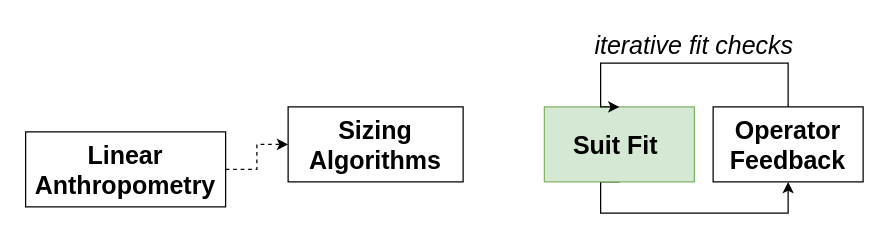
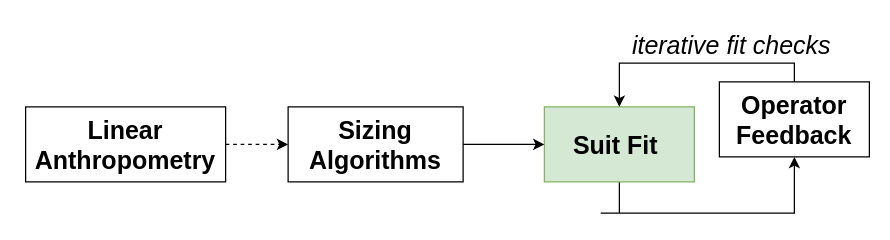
node "iterative fit checks": moved (694, 44) -> (732, 44)
edge "Sizing Algorithms" -> "Suit Fit": added
node "Operator Feedback": moved (788, 144) -> (794, 119)
node "Linear Anthropometry": moved (126, 169) -> (126, 144)
